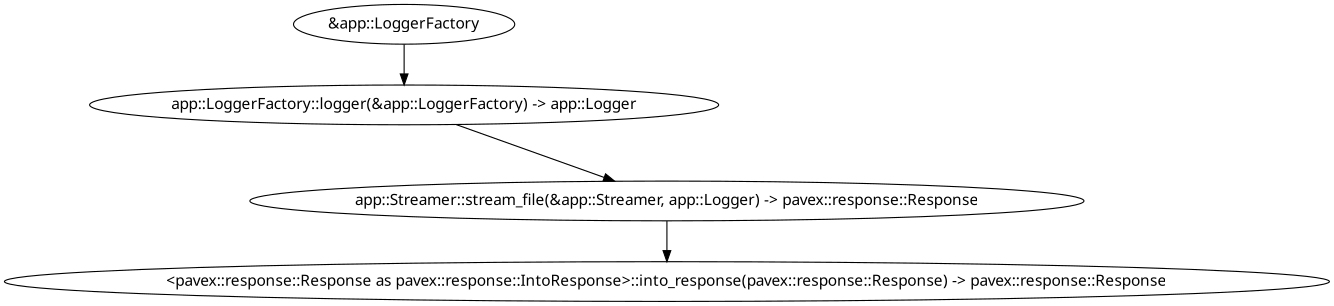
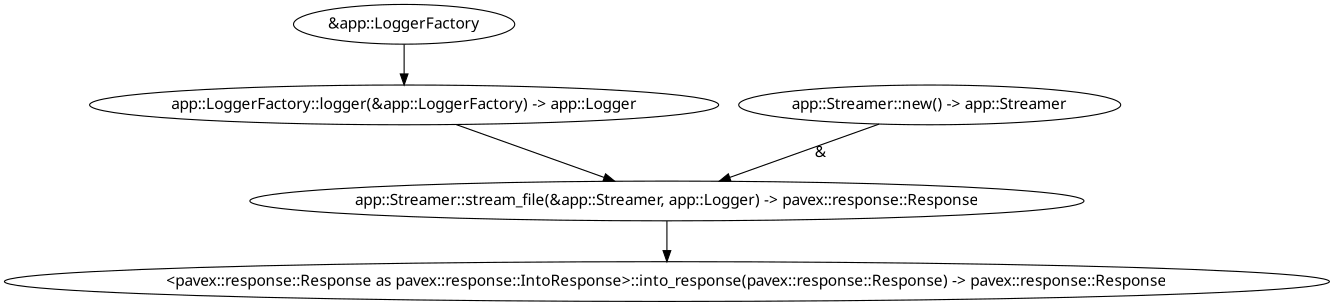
node "app::Streamer::new() -> app::Streamer": added
